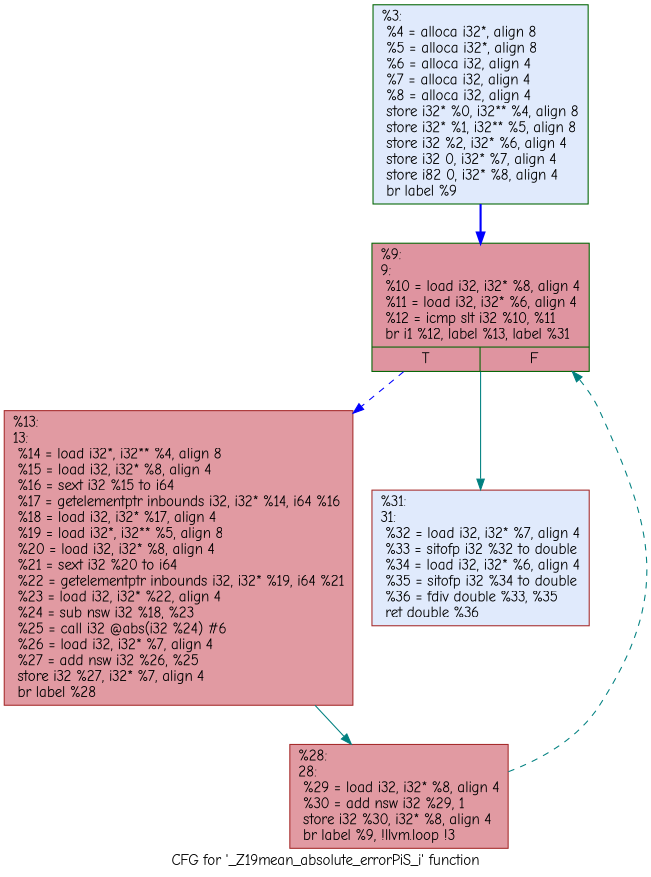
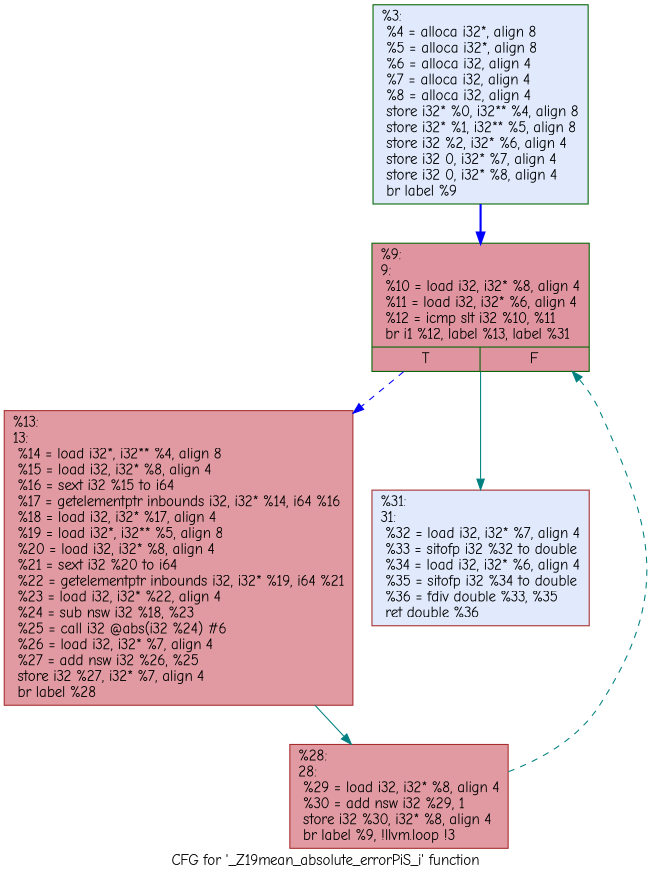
node "%3:": text "store i82 0, i32* %8, align 4" -> "store i32 0, i32* %8, align 4"
